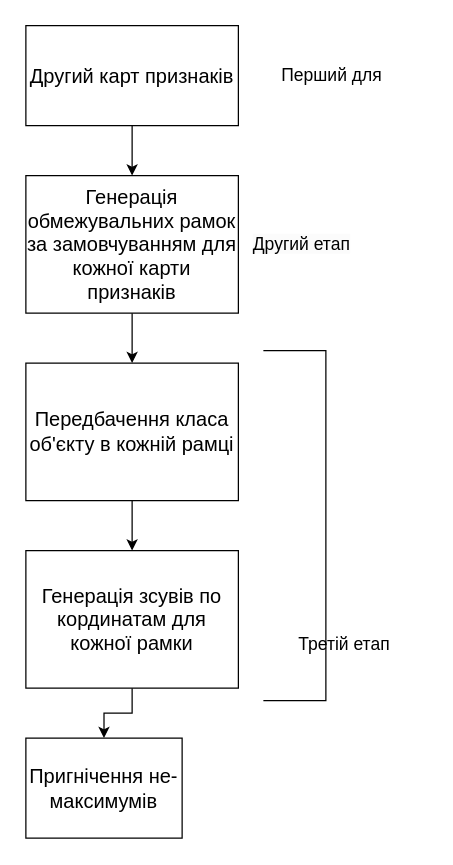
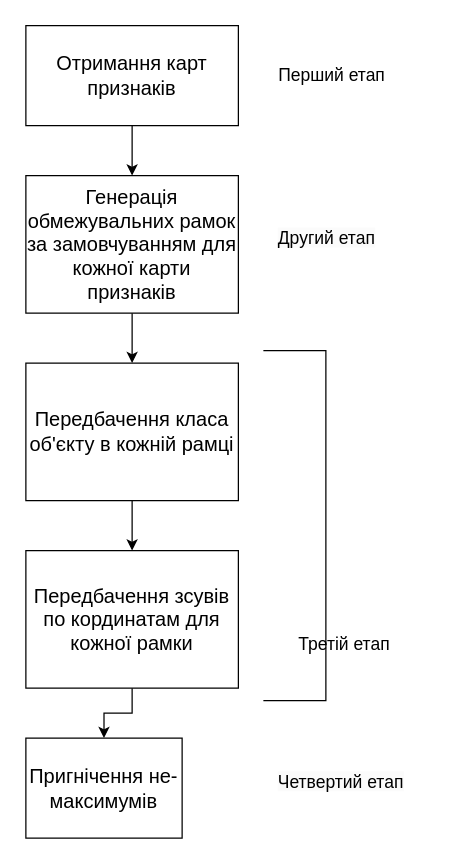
node "Другий карт признаків": label "Другий карт признаків" -> "Отримання карт признаків"
node "Перший для": label "Перший для" -> "Перший етап"
node "Другий етап": moved (307, 251) -> (332, 244)
node "Генерація зсувів по кординатам для кожної рамки": label "Генерація зсувів по кординатам для кожної рамки" -> "Передбачення зсувів по кординатам для кожної рамки"
node "Четвертий етап": added
